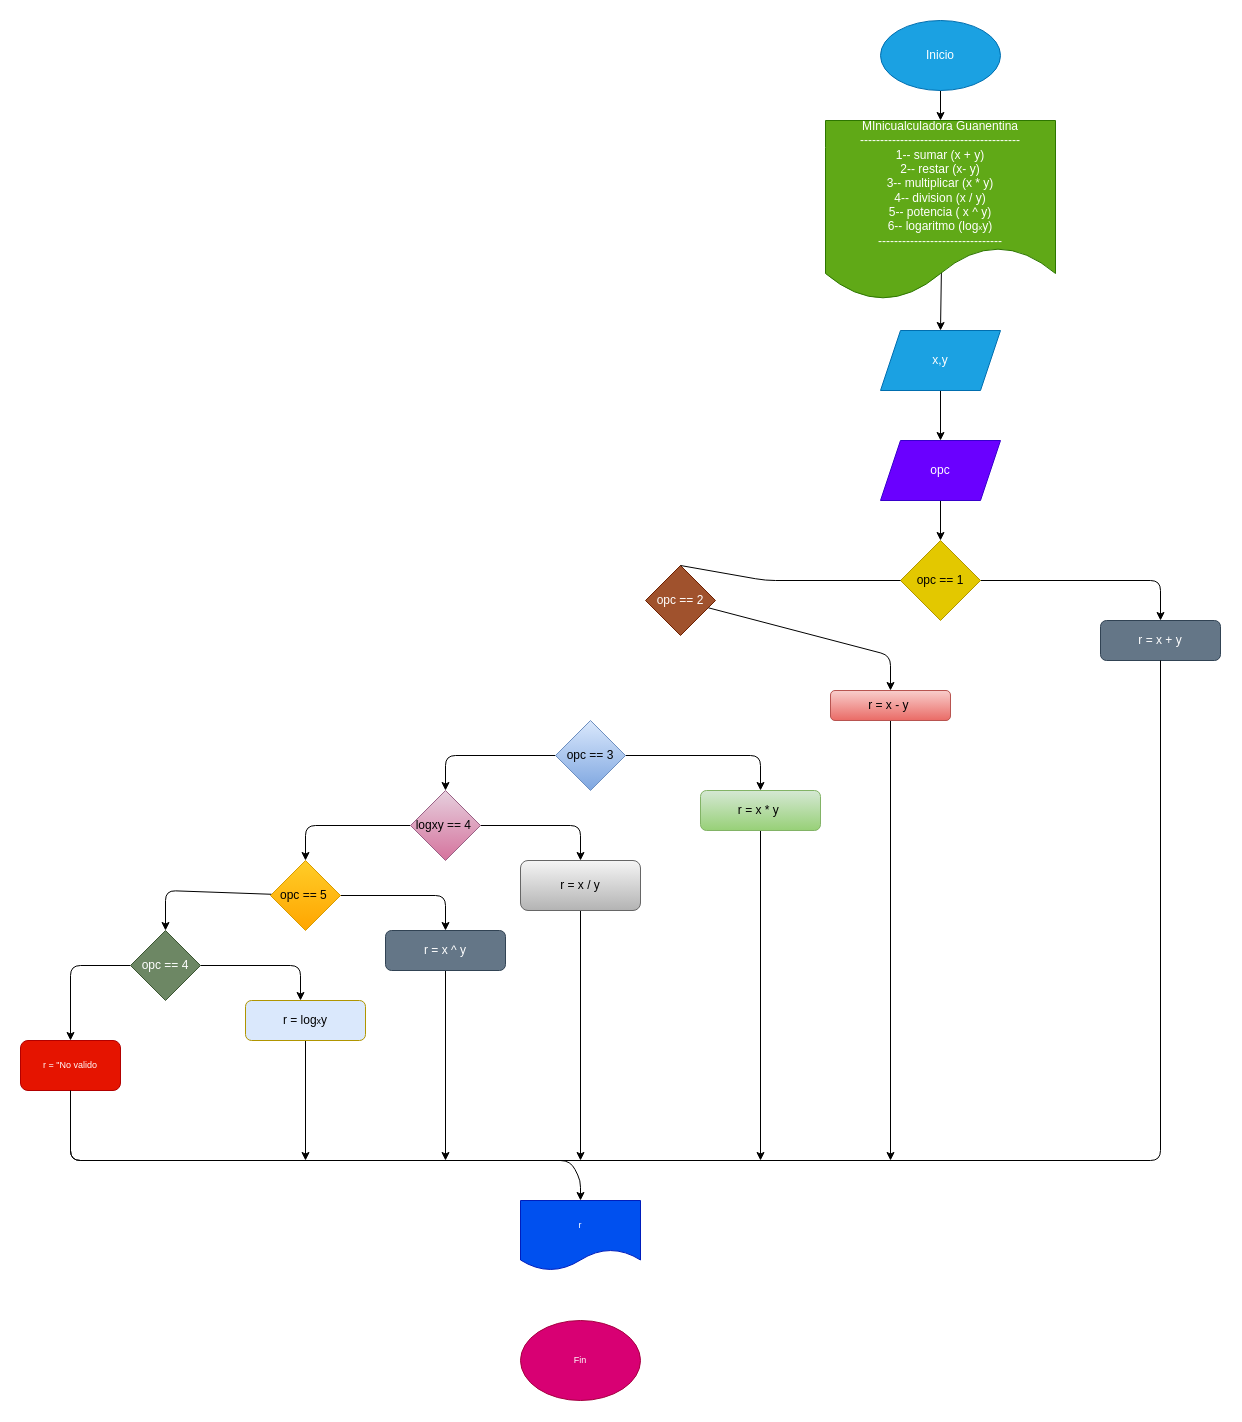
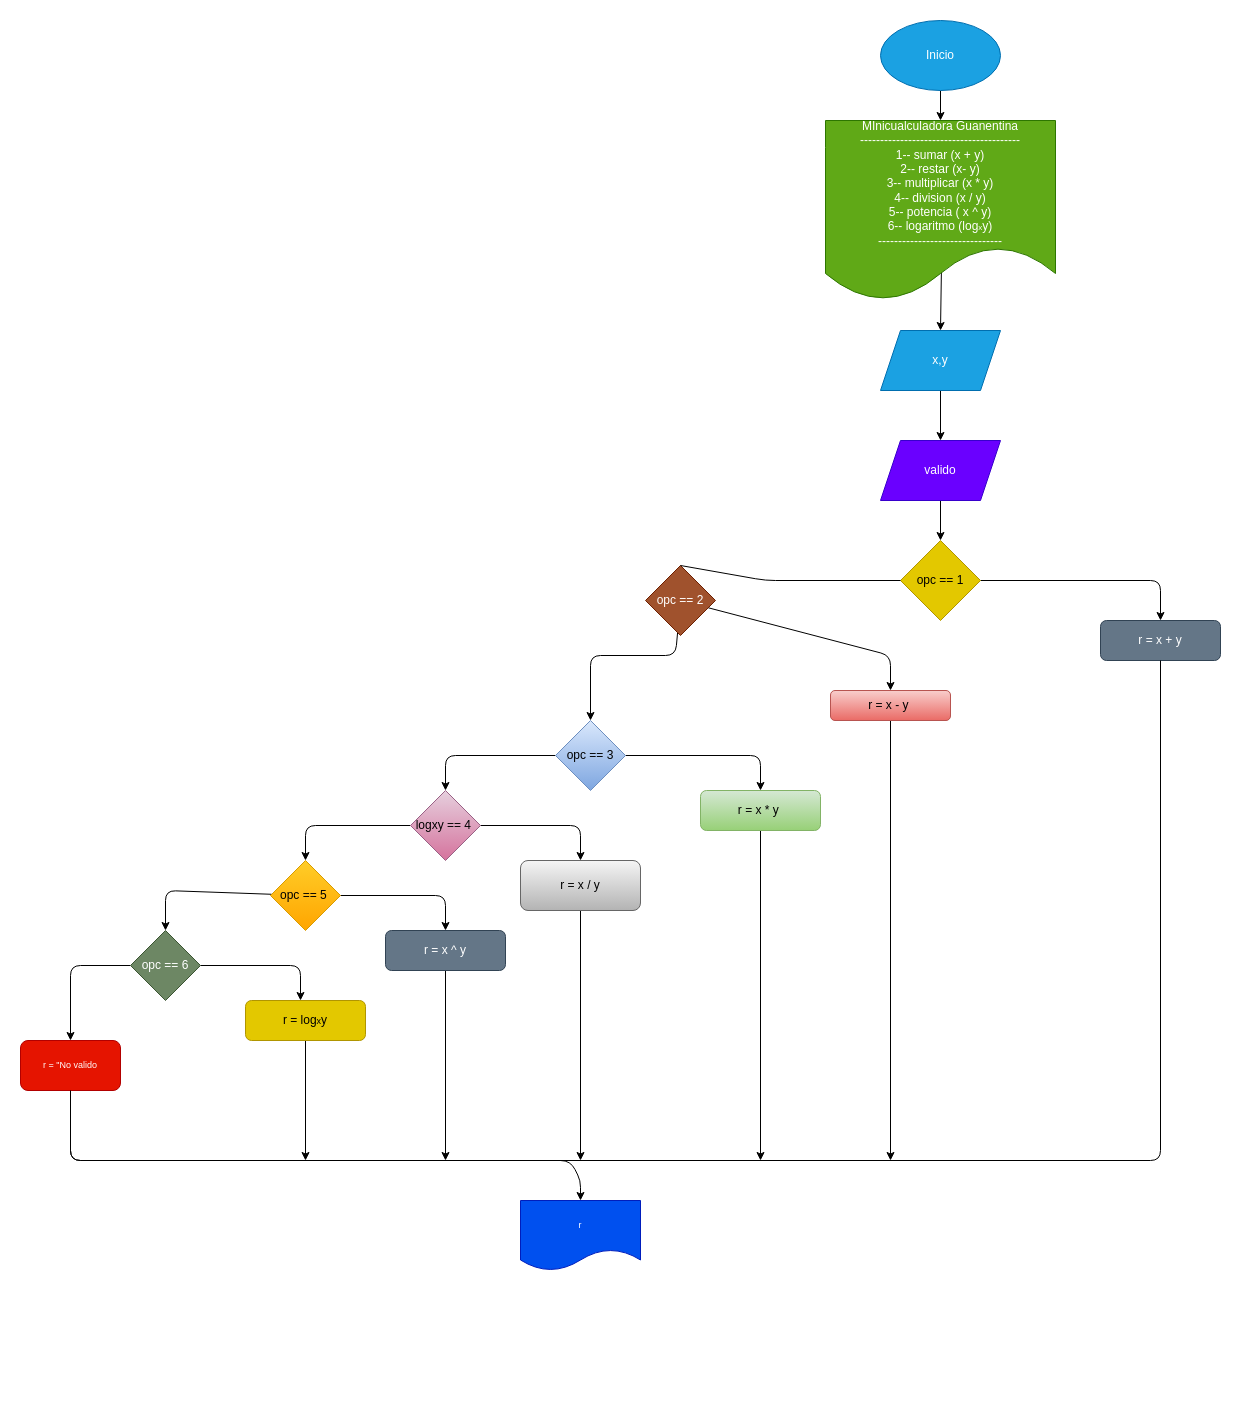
node "opc": label "opc" -> "valido"
edge "opc == 2" -> "opc == 3": added
node "opc == 4": label "opc == 4" -> "opc == 6"
node "r = logxy": fillcolor #dae8fc -> #e3c800
node "Fin": removed
